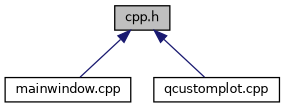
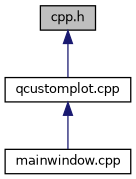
edge "mainwindow.cpp" -> "cpp.h": now "mainwindow.cpp" -> "qcustomplot.cpp"
